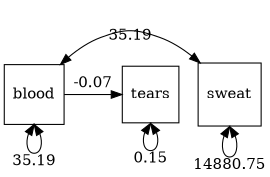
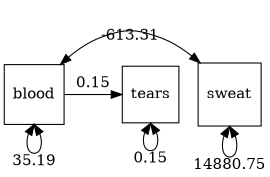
edge "blood" -- "sweat": label "35.19" -> "-613.31"
edge "blood" -> "tears": label "-0.07" -> "0.15"
